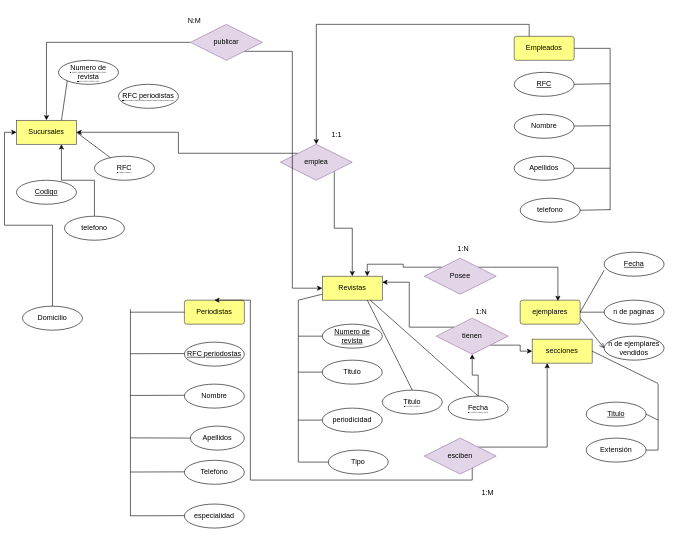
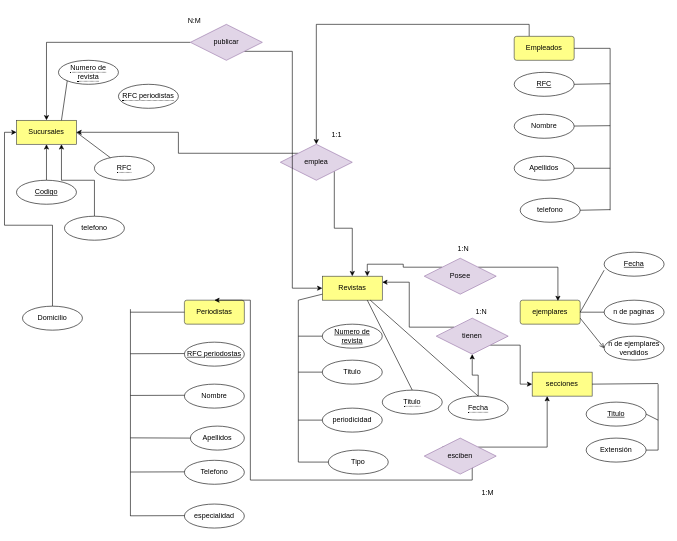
edge "Codigo" -> "Sucursales": added
node "secciones": moved (563, 351) -> (563, 384)
